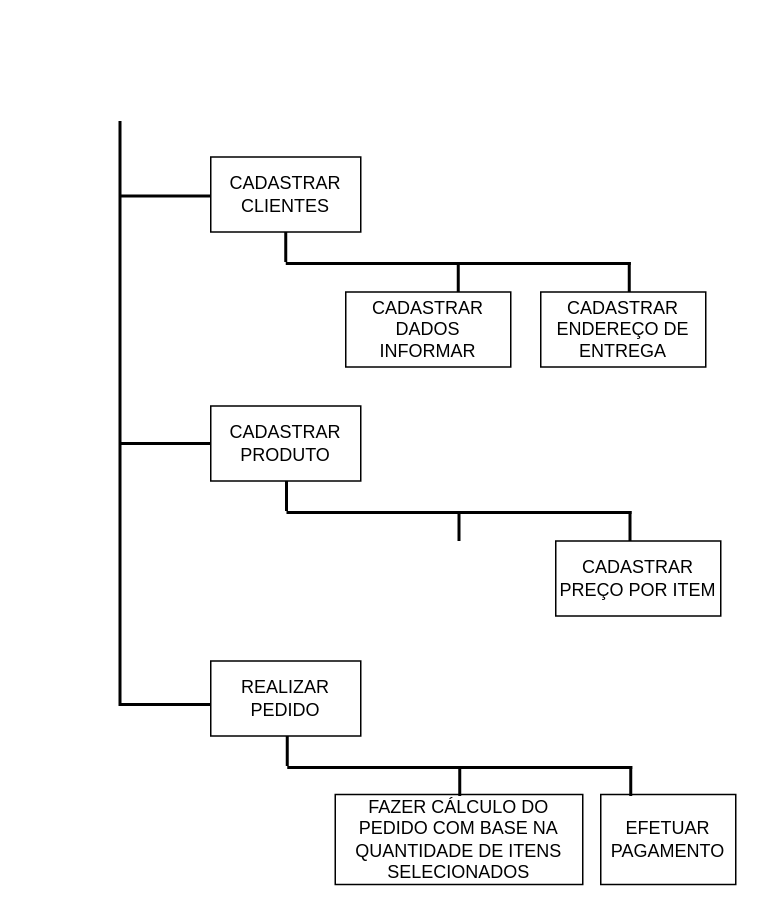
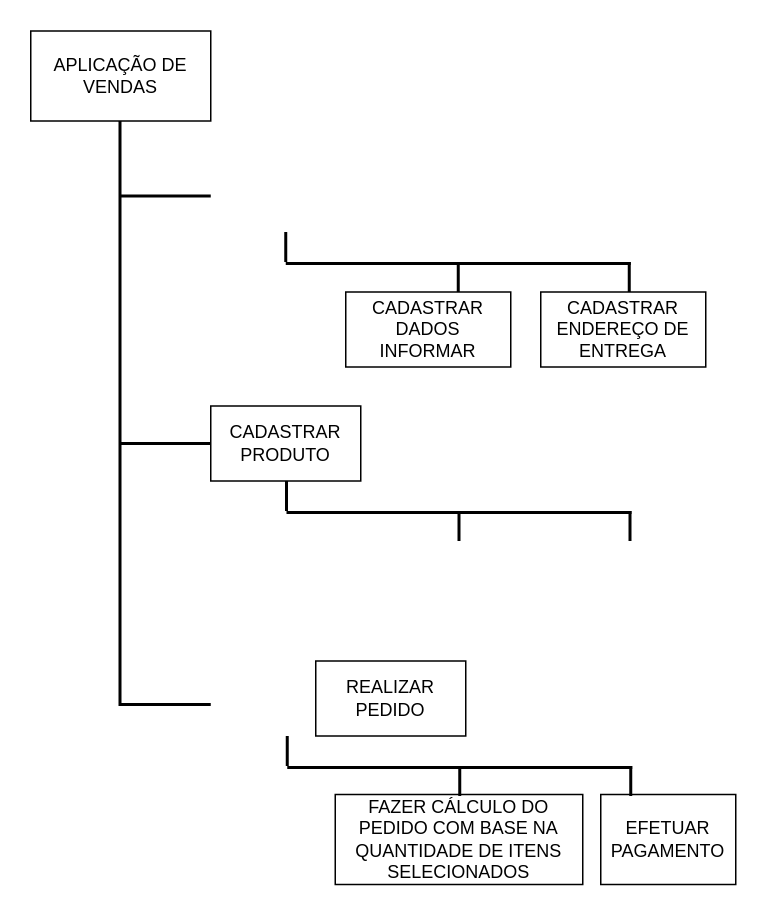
node "APLICAÇÃO DE VENDAS": added
node "CADASTRAR CLIENTES": removed
node "CADASTRAR PREÇO POR ITEM": removed
node "REALIZAR PEDIDO": moved (286, 698) -> (391, 698)
